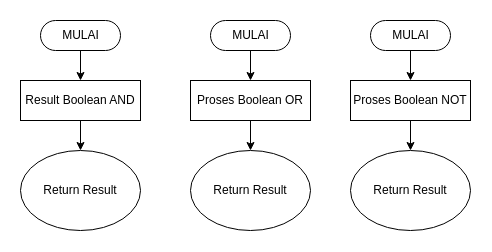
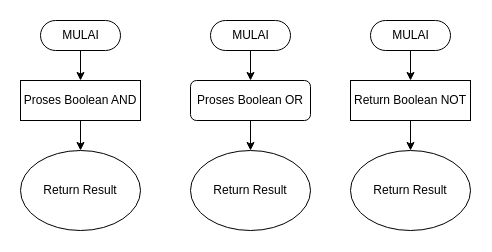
node "Result Boolean AND": label "Result Boolean AND" -> "Proses Boolean AND"
node "Proses Boolean OR": shape rectangle -> rounded rectangle
node "Proses Boolean NOT": label "Proses Boolean NOT" -> "Return Boolean NOT"
